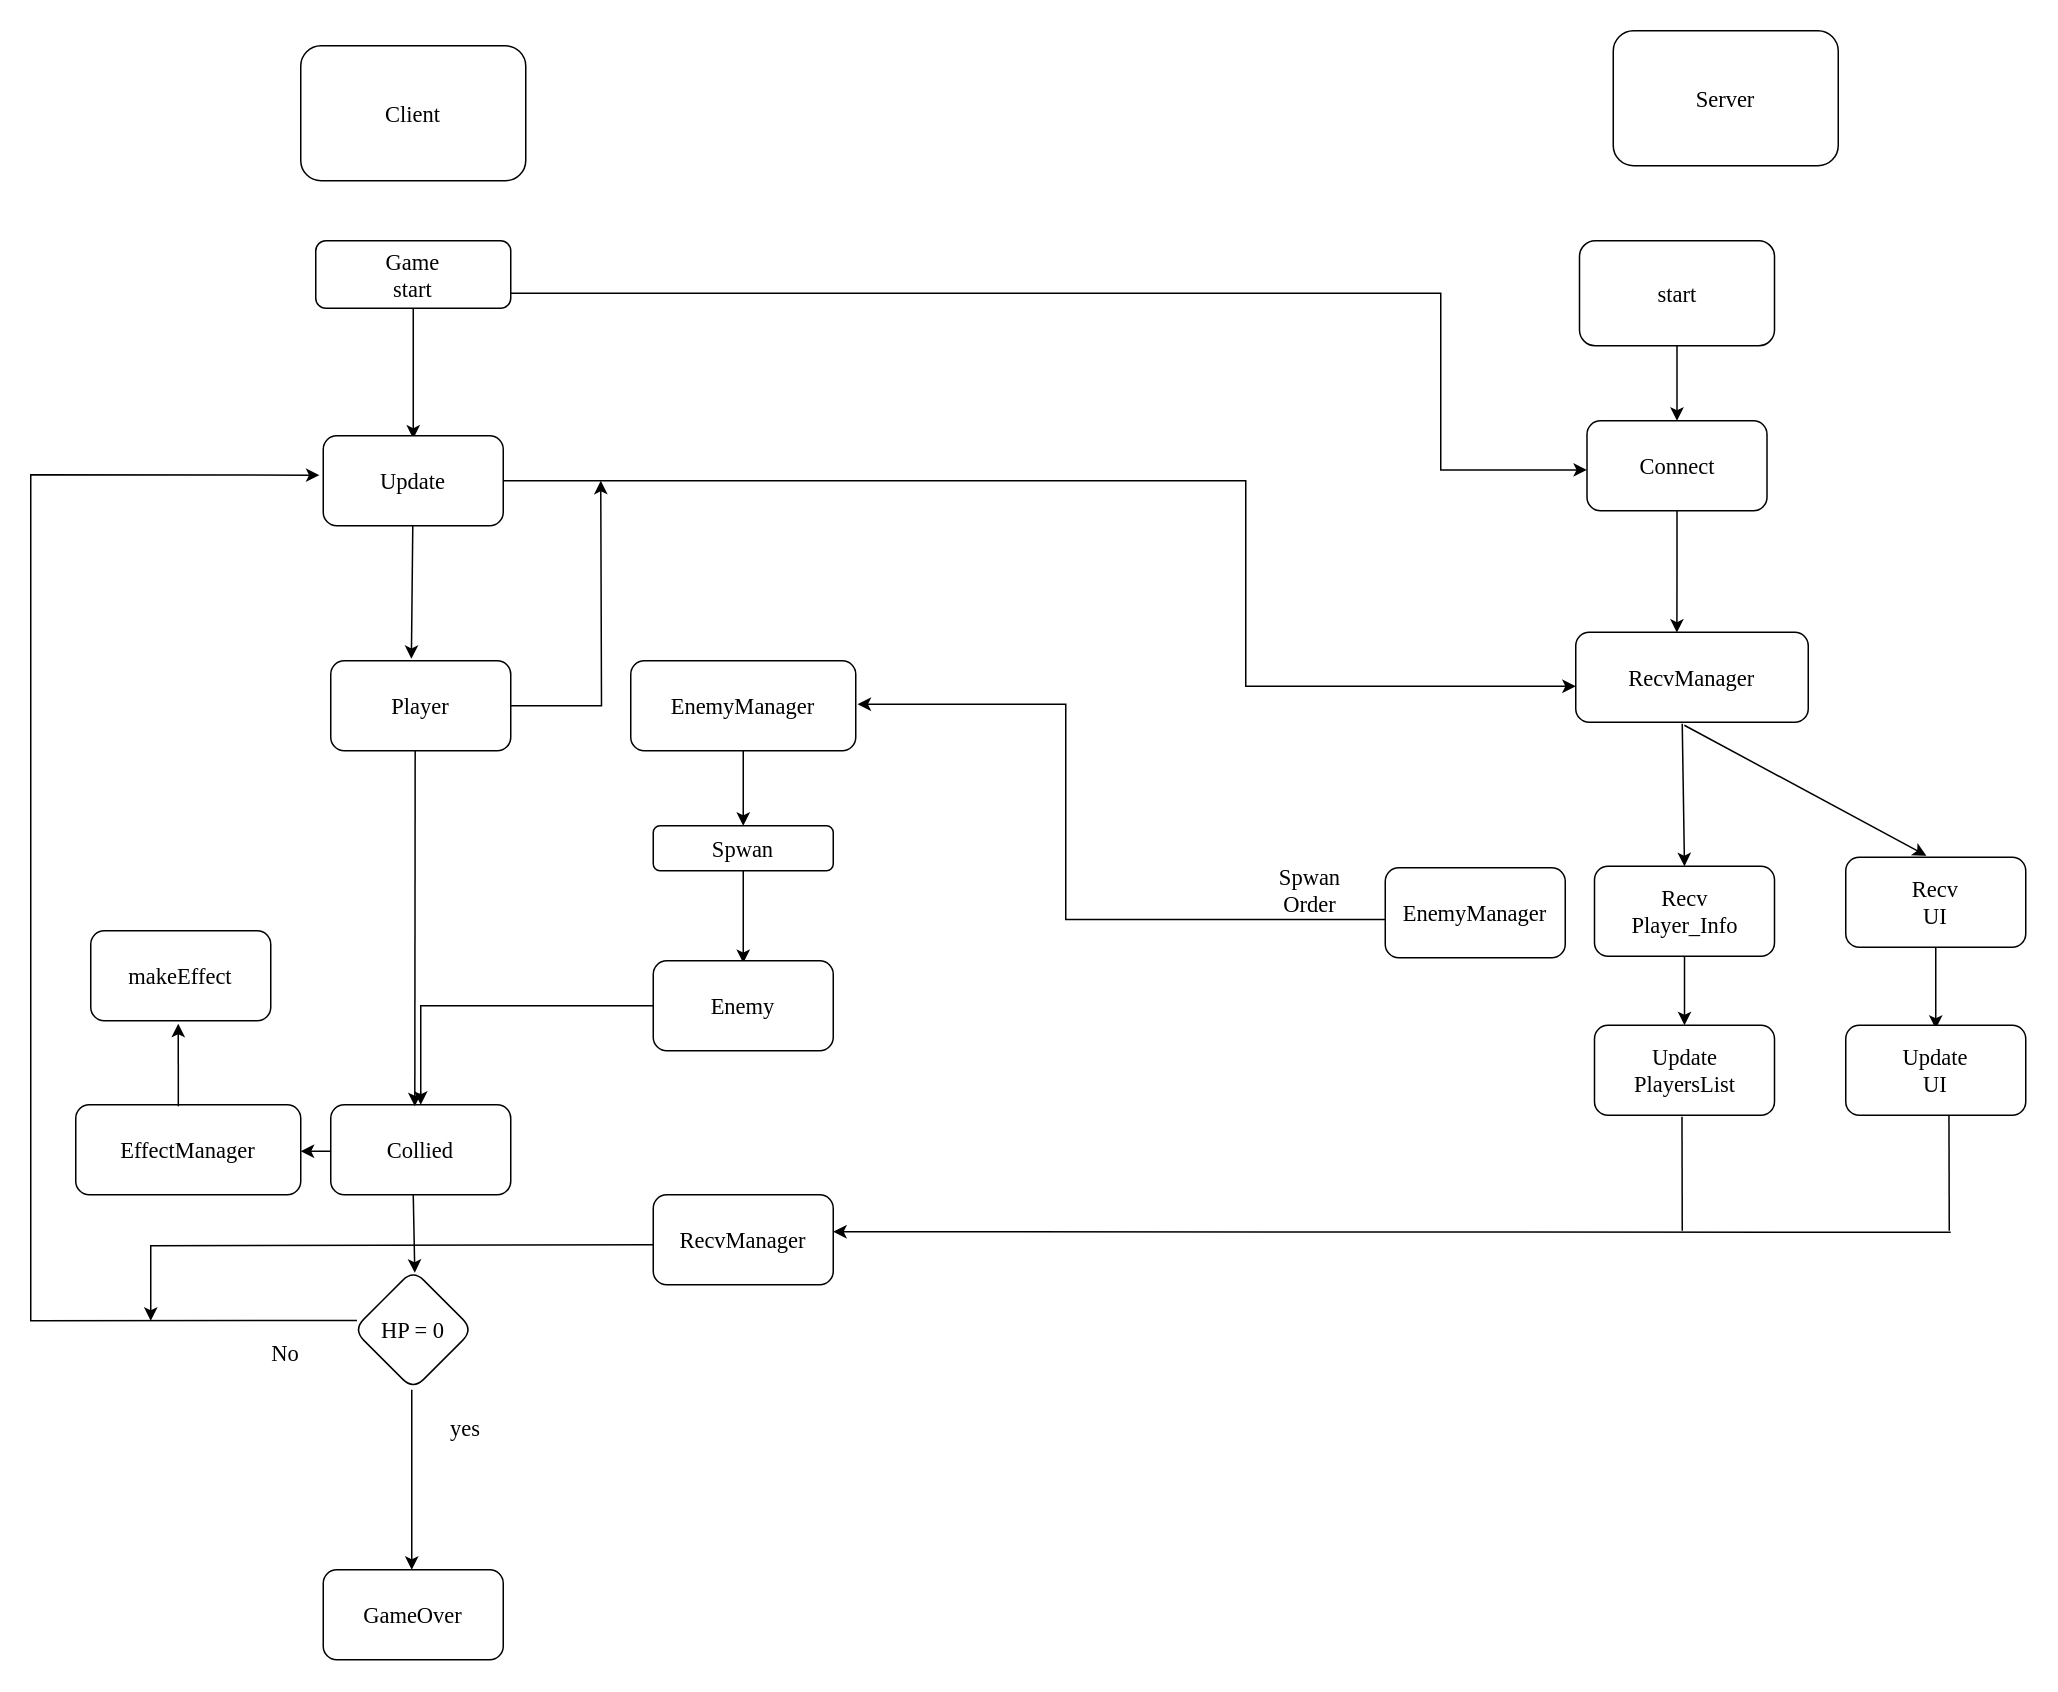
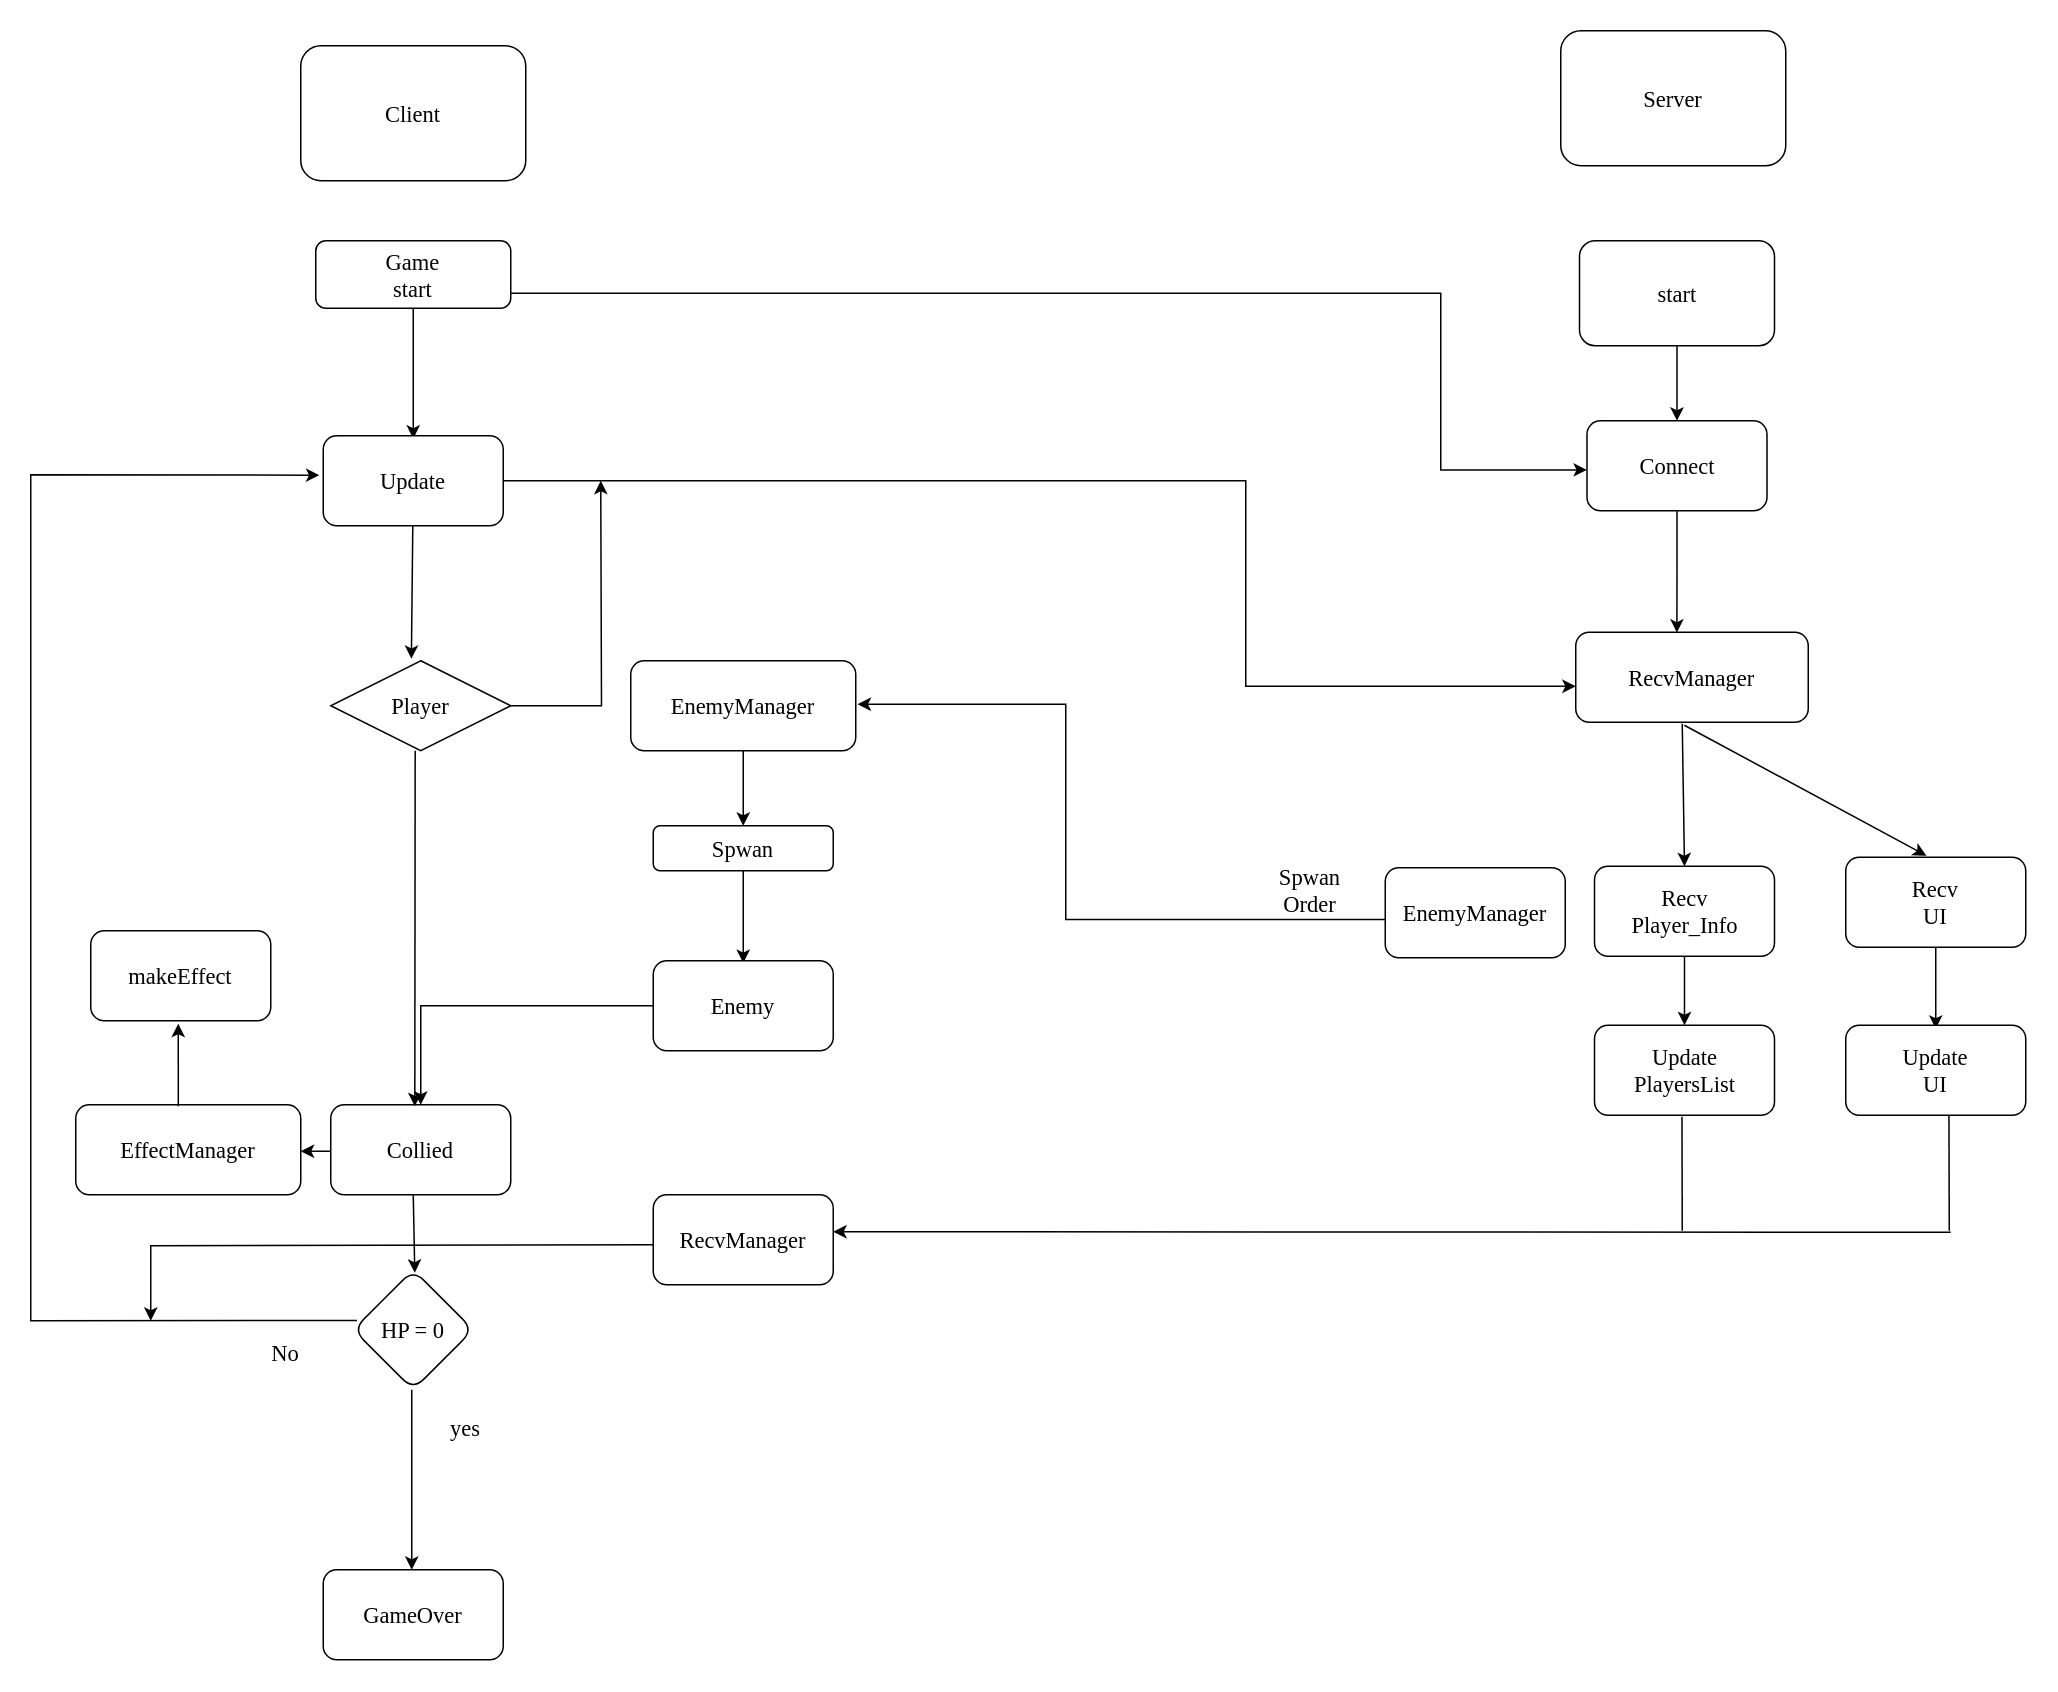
node "Server": moved (1726, 98) -> (1673, 98)
node "Player": shape rounded rectangle -> diamond
